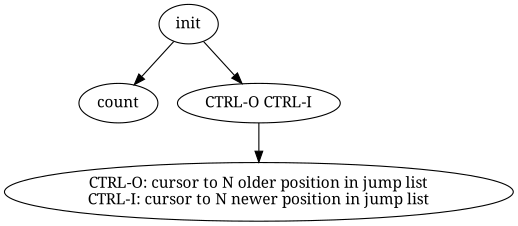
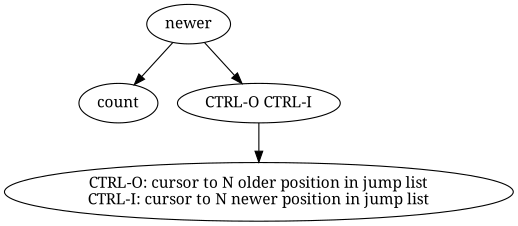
node "init": label "init" -> "newer"
